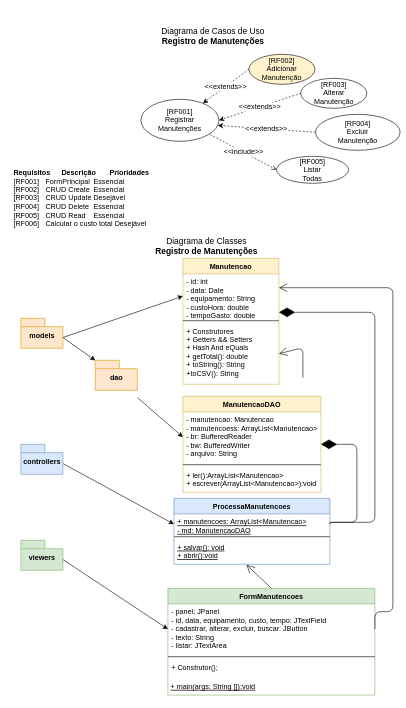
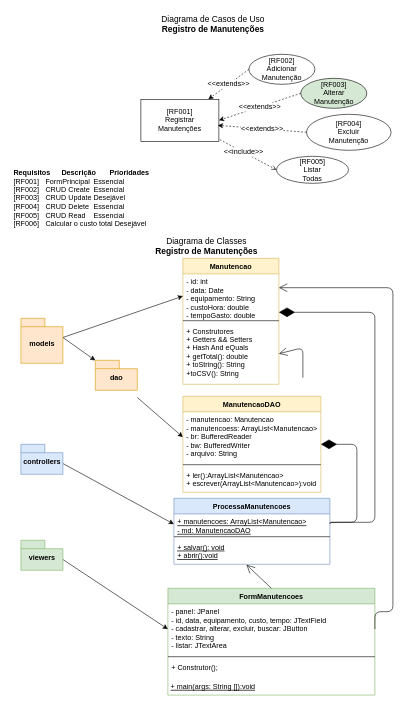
node "Diagrama de Casos de UsoRegistro de Manutenções": moved (213, 36) -> (213, 24)
node "[RF002] Adicionar Manutenção": fillcolor #fff2cc -> #ffffff
node "[RF003] Alterar Manutenção": fillcolor #ffffff -> #d5e8d4
node "[RF001] Registrar Manutenções": shape ellipse -> rectangle
node "[RF004] Excluir Manutenção": moved (358, 132) -> (349, 132)
node "models": size 42x30 -> 42x45
